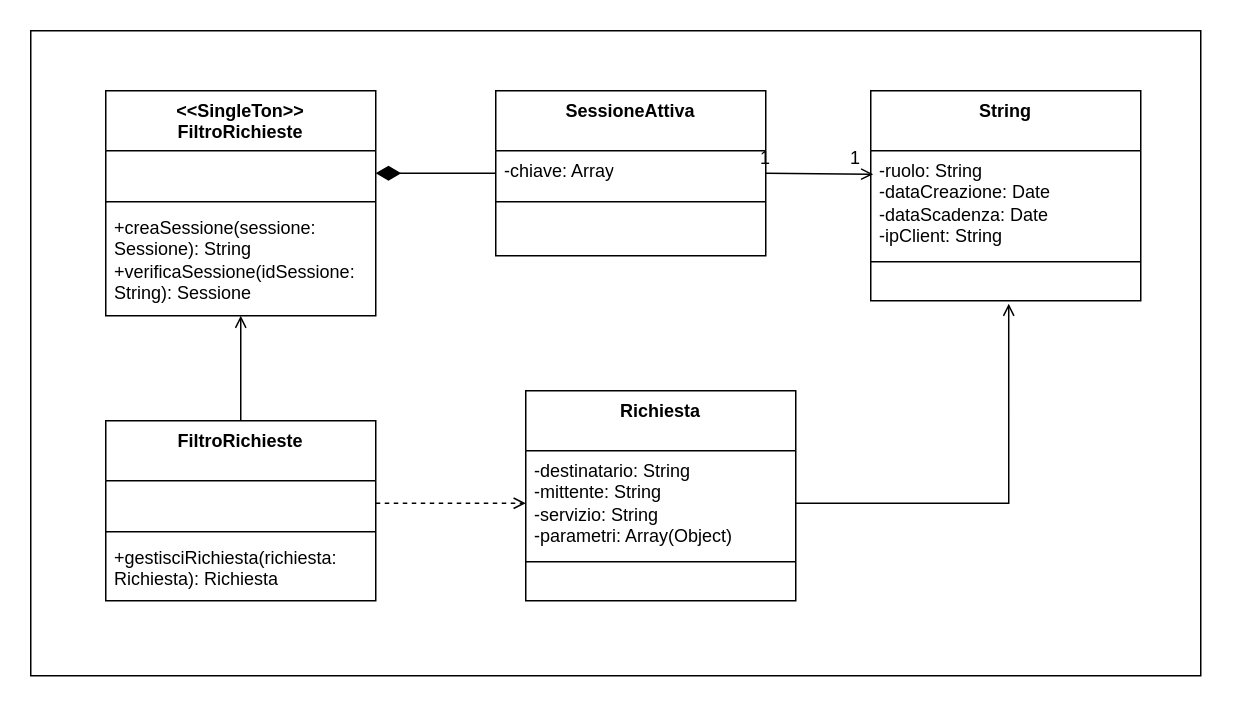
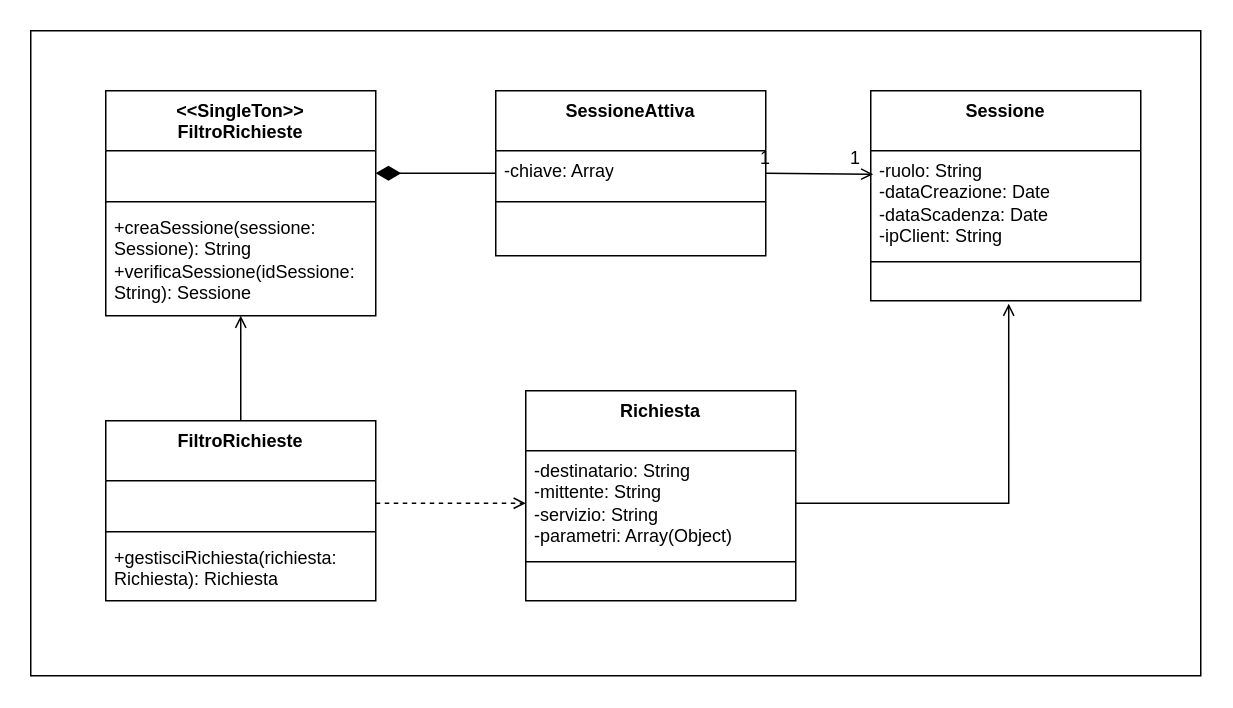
node "String": label "String" -> "Sessione"
